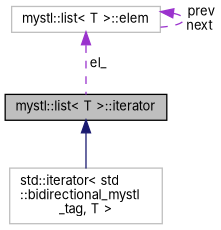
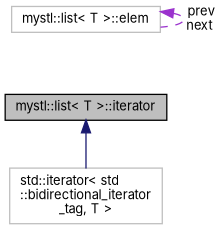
edge "mystl::list< T >::iterator" -> "mystl::list< T >::elem": removed, label "el_"
node "std::iterator< std ::bidirectional_mystl _tag, T >": label "std::iterator< std ::bidirectional_mystl _tag, T >" -> "std::iterator< std ::bidirectional_iterator _tag, T >"
